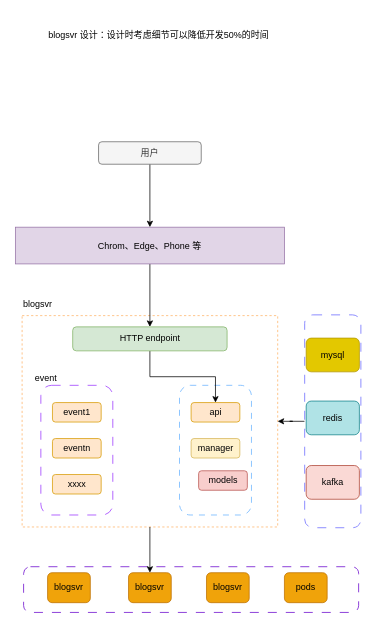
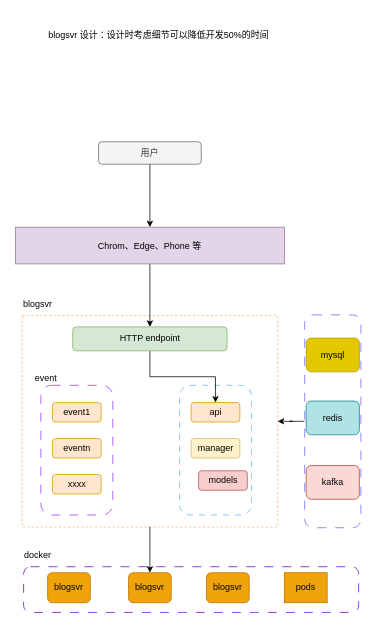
node "docker": added
node "pods": shape rounded rectangle -> rectangle
